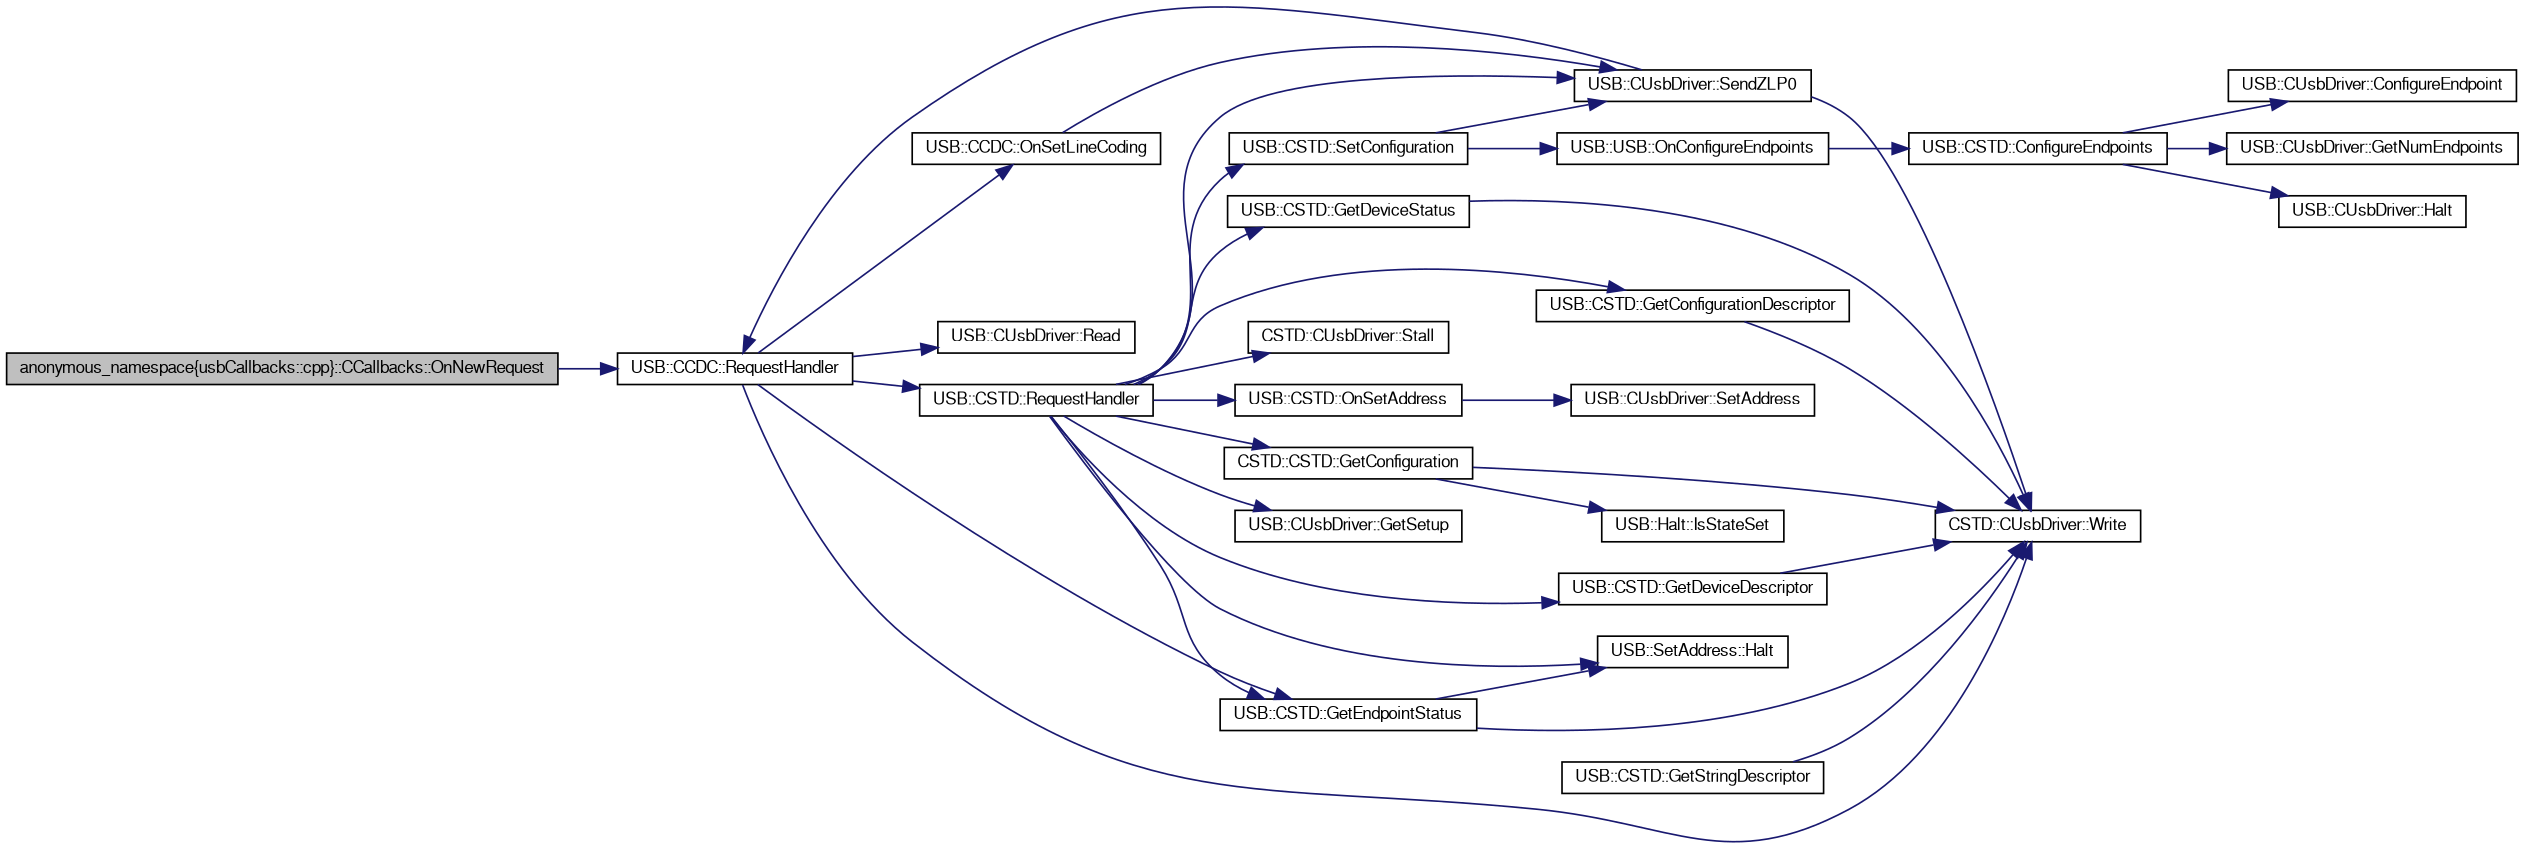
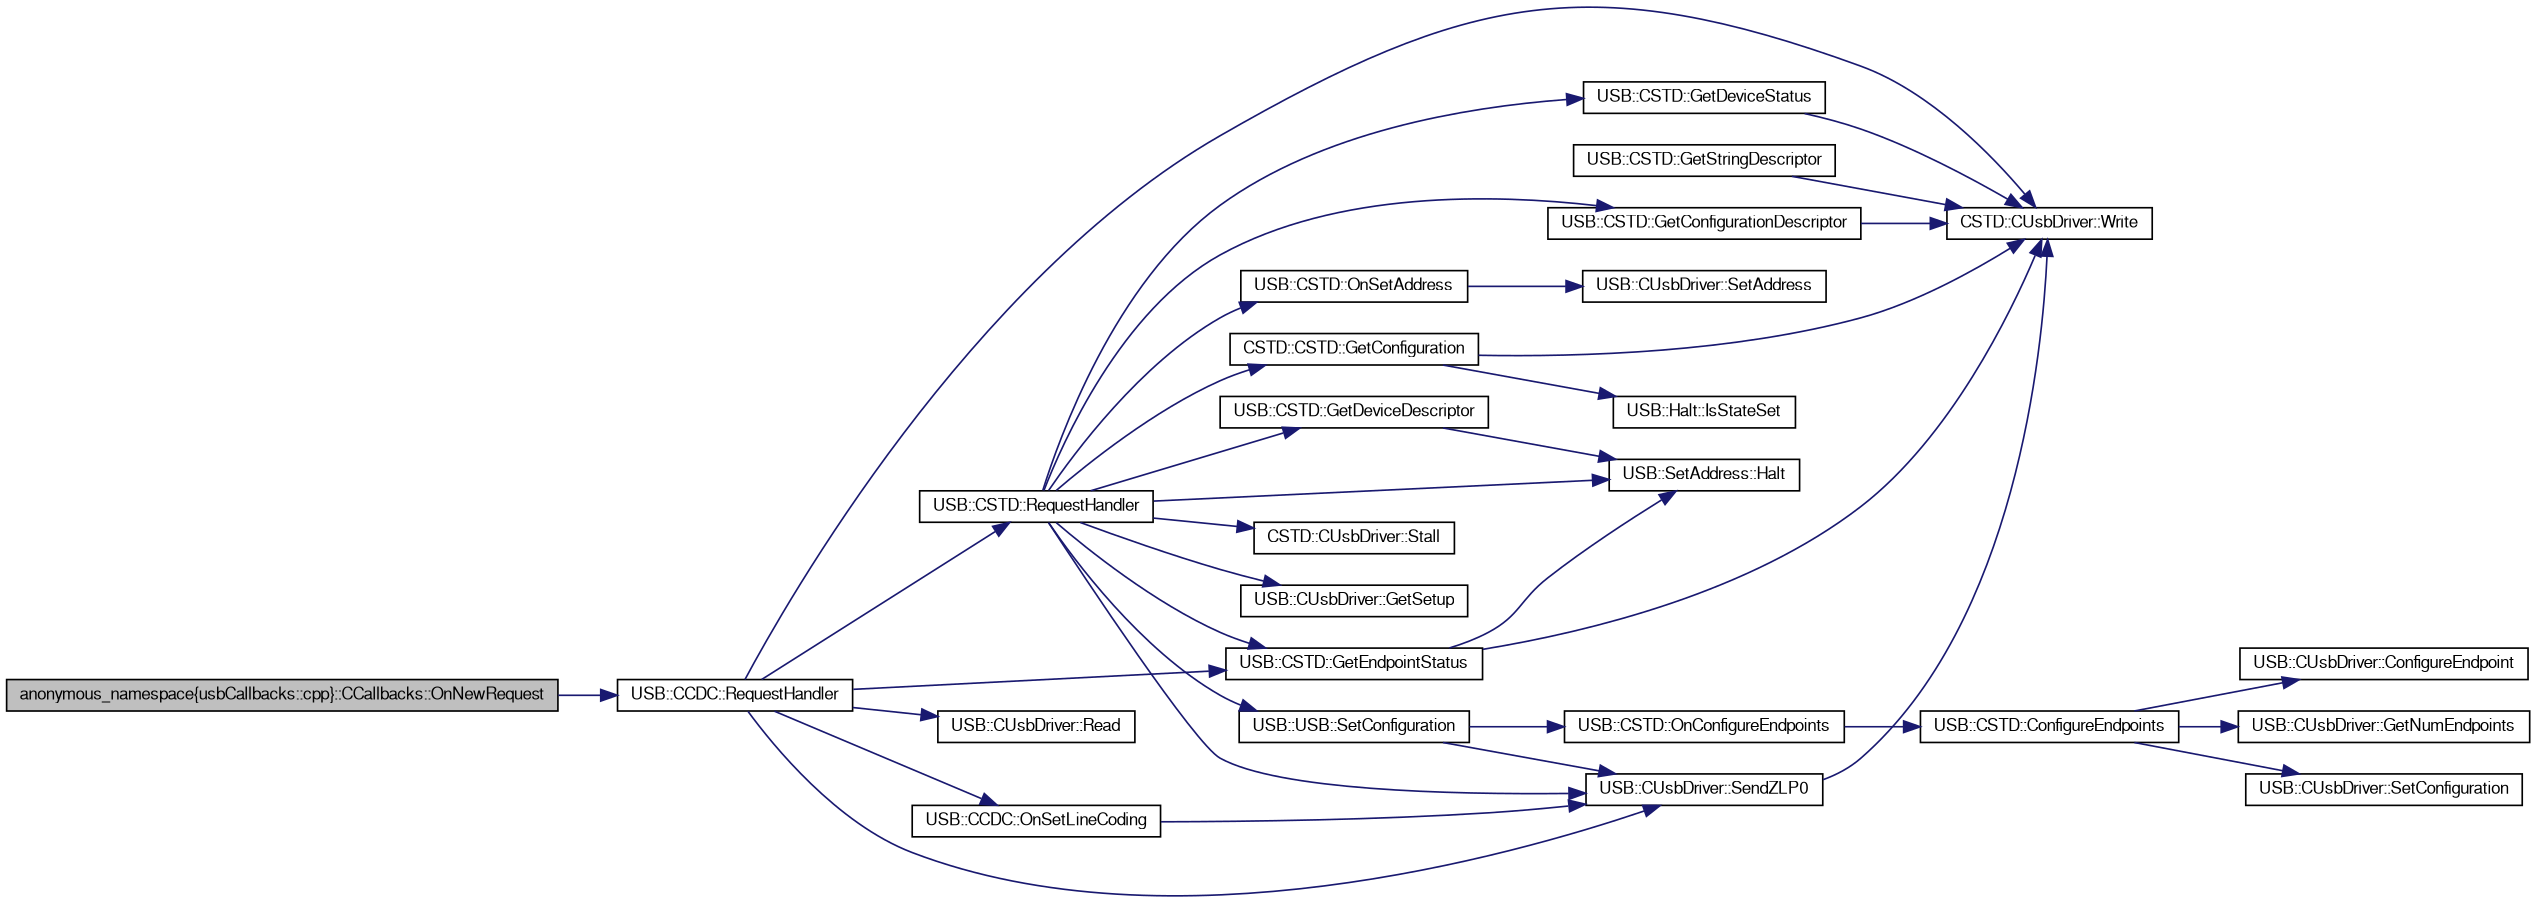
edge "USB::CUsbDriver::SendZLP0" -> "USB::CCDC::RequestHandler": reversed
node "USB::CSTD::SetConfiguration": label "USB::CSTD::SetConfiguration" -> "USB::USB::SetConfiguration"
node "USB::USB::OnConfigureEndpoints": label "USB::USB::OnConfigureEndpoints" -> "USB::CSTD::OnConfigureEndpoints"
node "USB::CUsbDriver::Halt": label "USB::CUsbDriver::Halt" -> "USB::CUsbDriver::SetConfiguration"
edge "USB::CSTD::GetDeviceDescriptor" -> "CSTD::CUsbDriver::Write": now "USB::CSTD::GetDeviceDescriptor" -> "USB::SetAddress::Halt"
